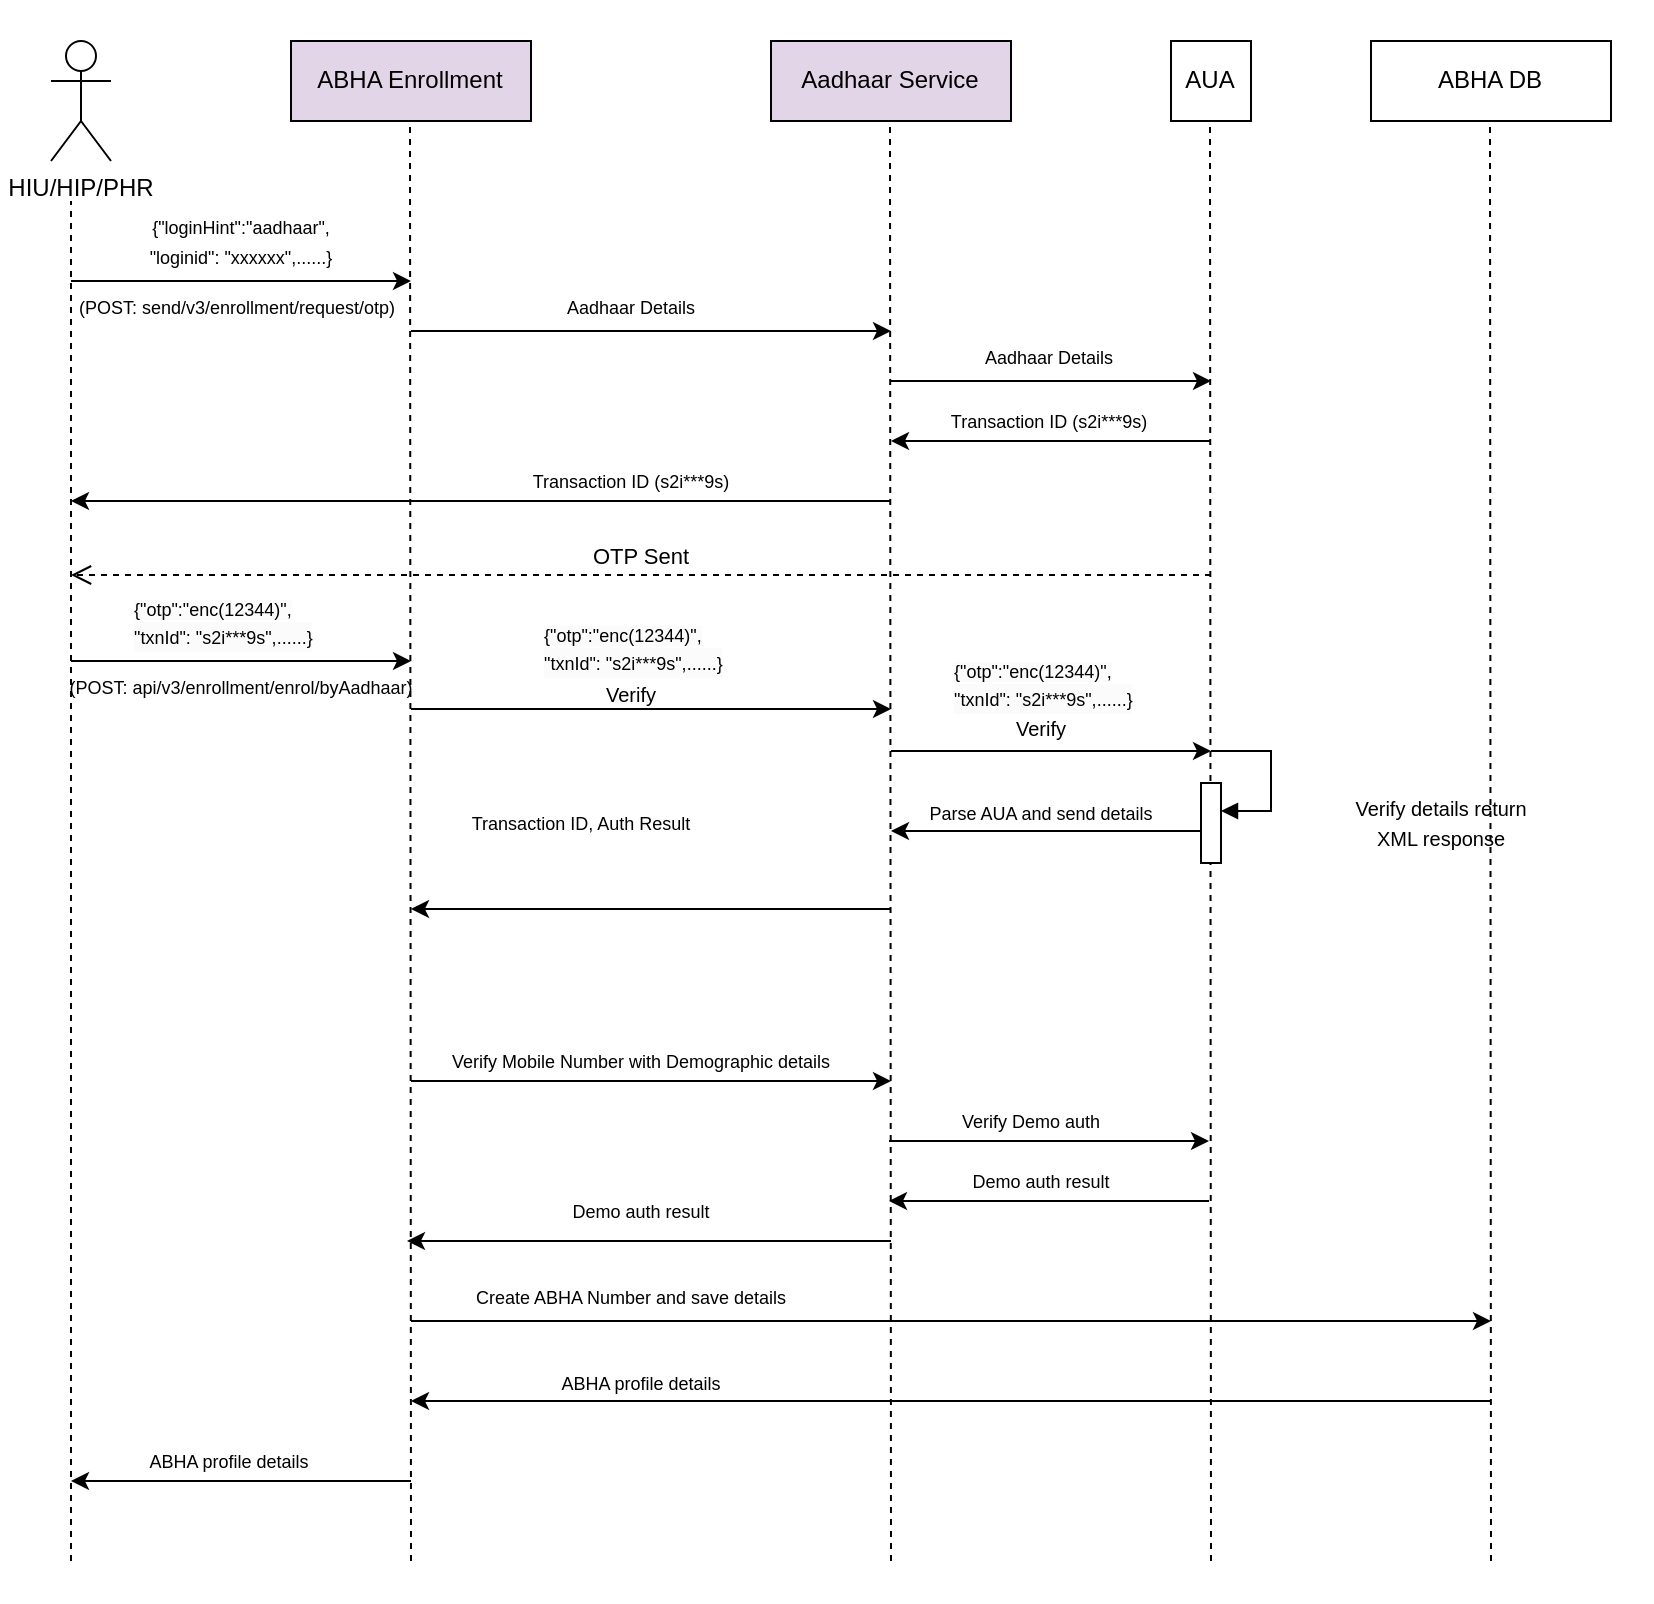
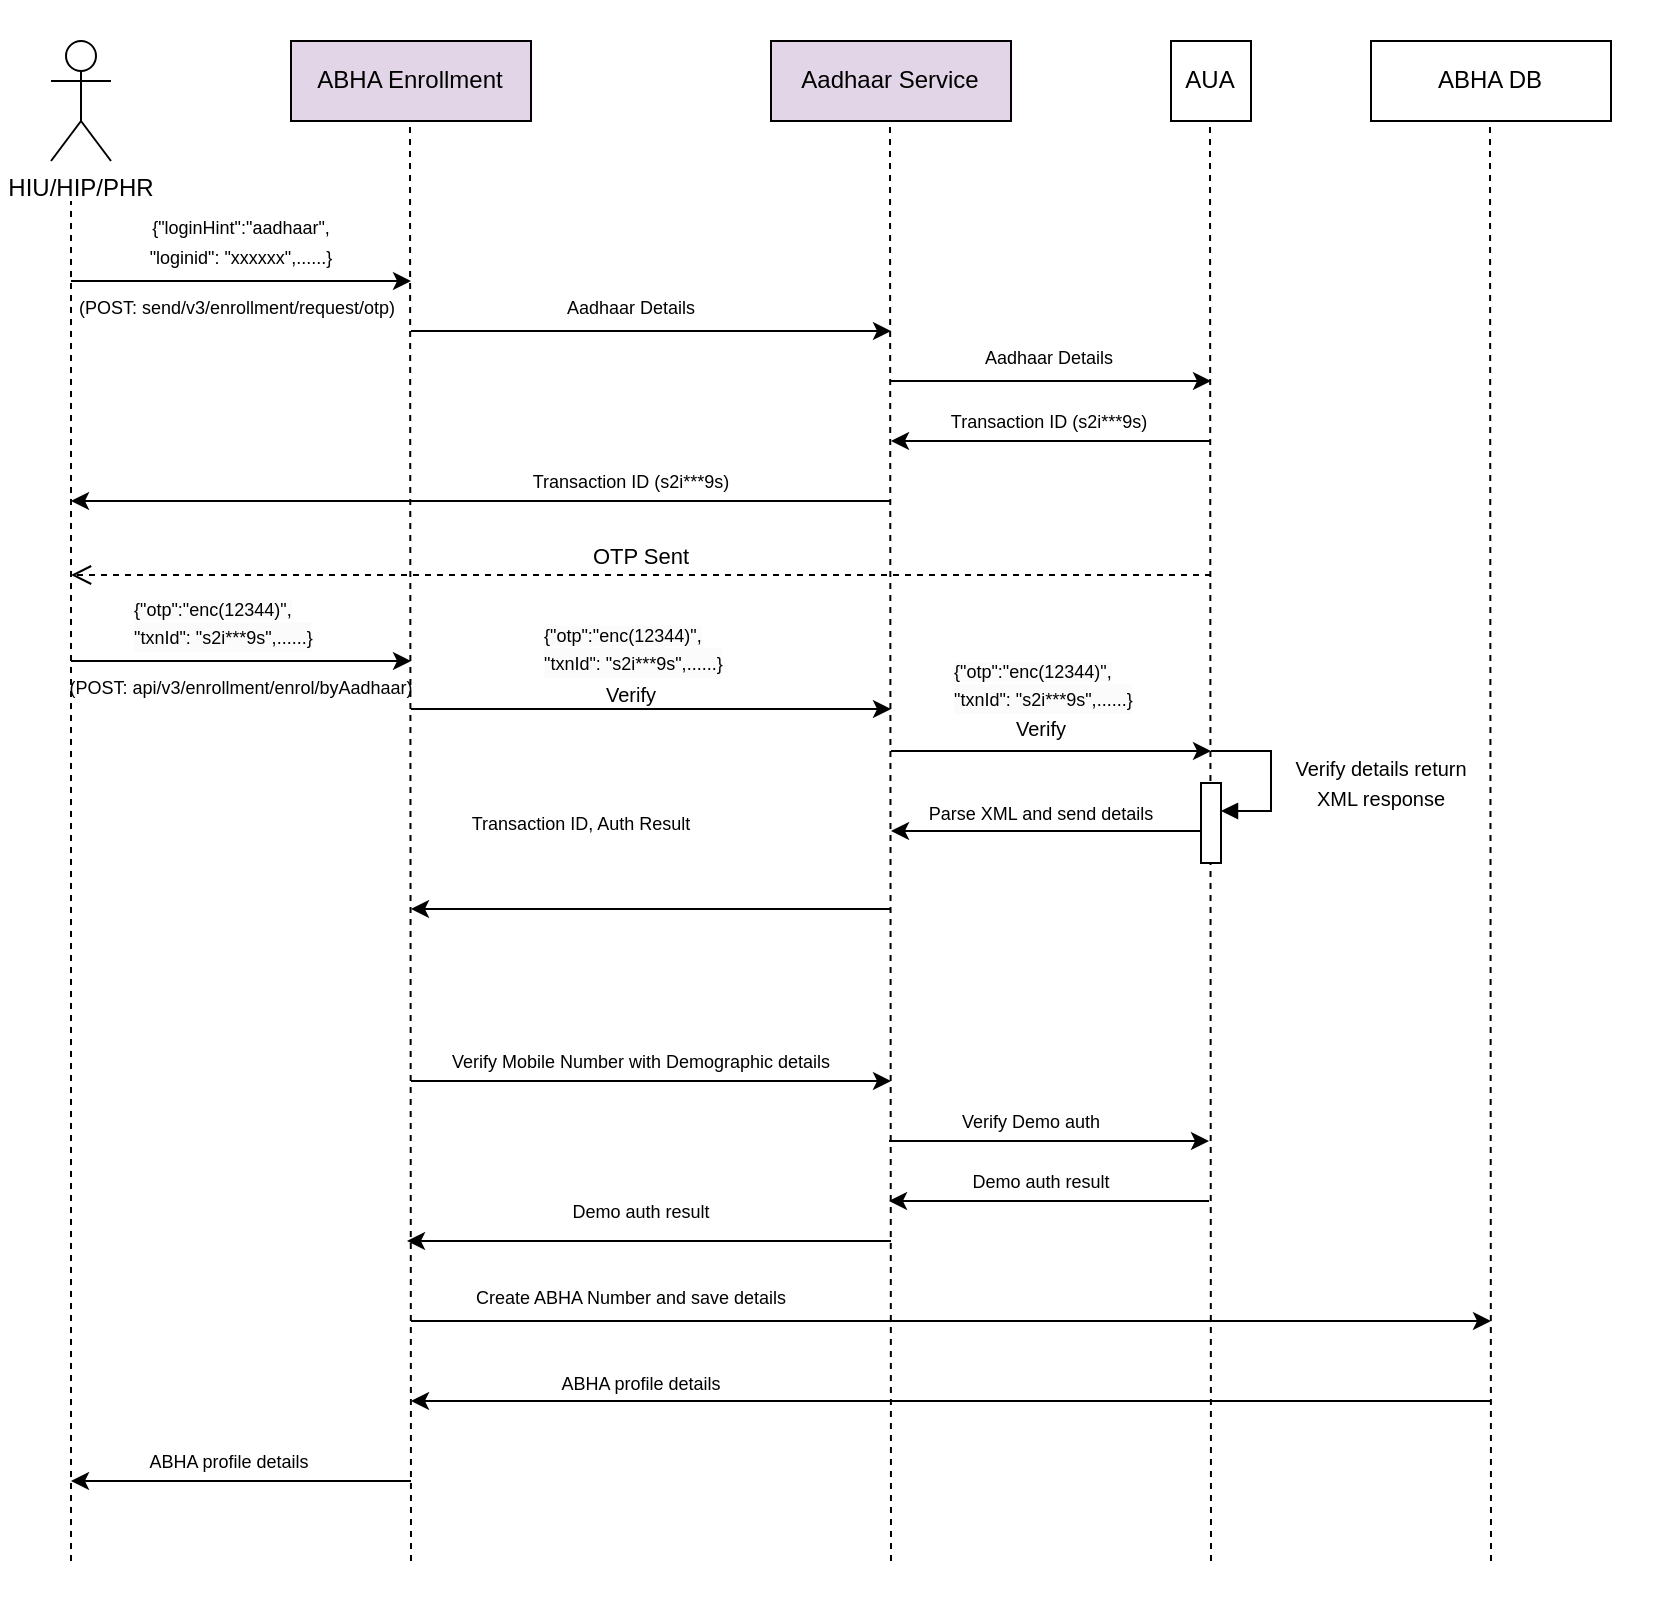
node "Parse AUA and send details": label "Parse AUA and send details" -> "Parse XML and send details"
node "Verify details return XML response": moved (1441, 823) -> (1381, 783)
